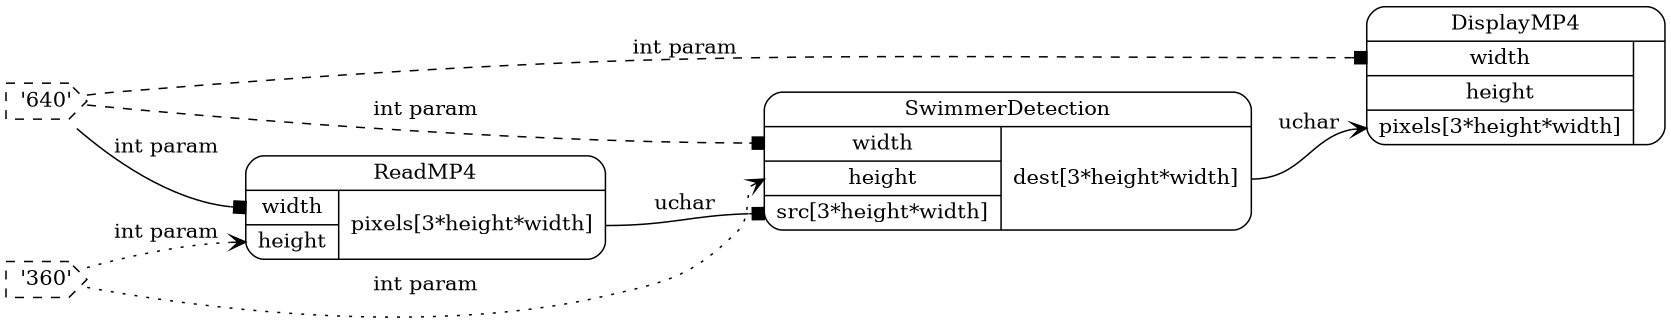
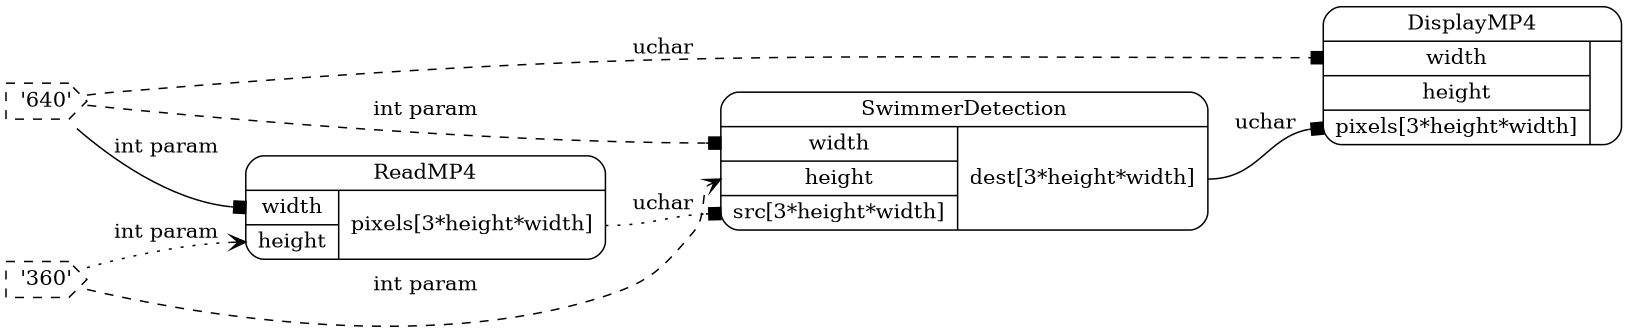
edge "'640'" -> "DisplayMP4": label "int param" -> "uchar"
edge "SwimmerDetection" -> "DisplayMP4": arrowhead vee -> box
edge "ReadMP4" -> "SwimmerDetection": style solid -> dotted
edge "'360'" -> "SwimmerDetection": style dotted -> dashed
